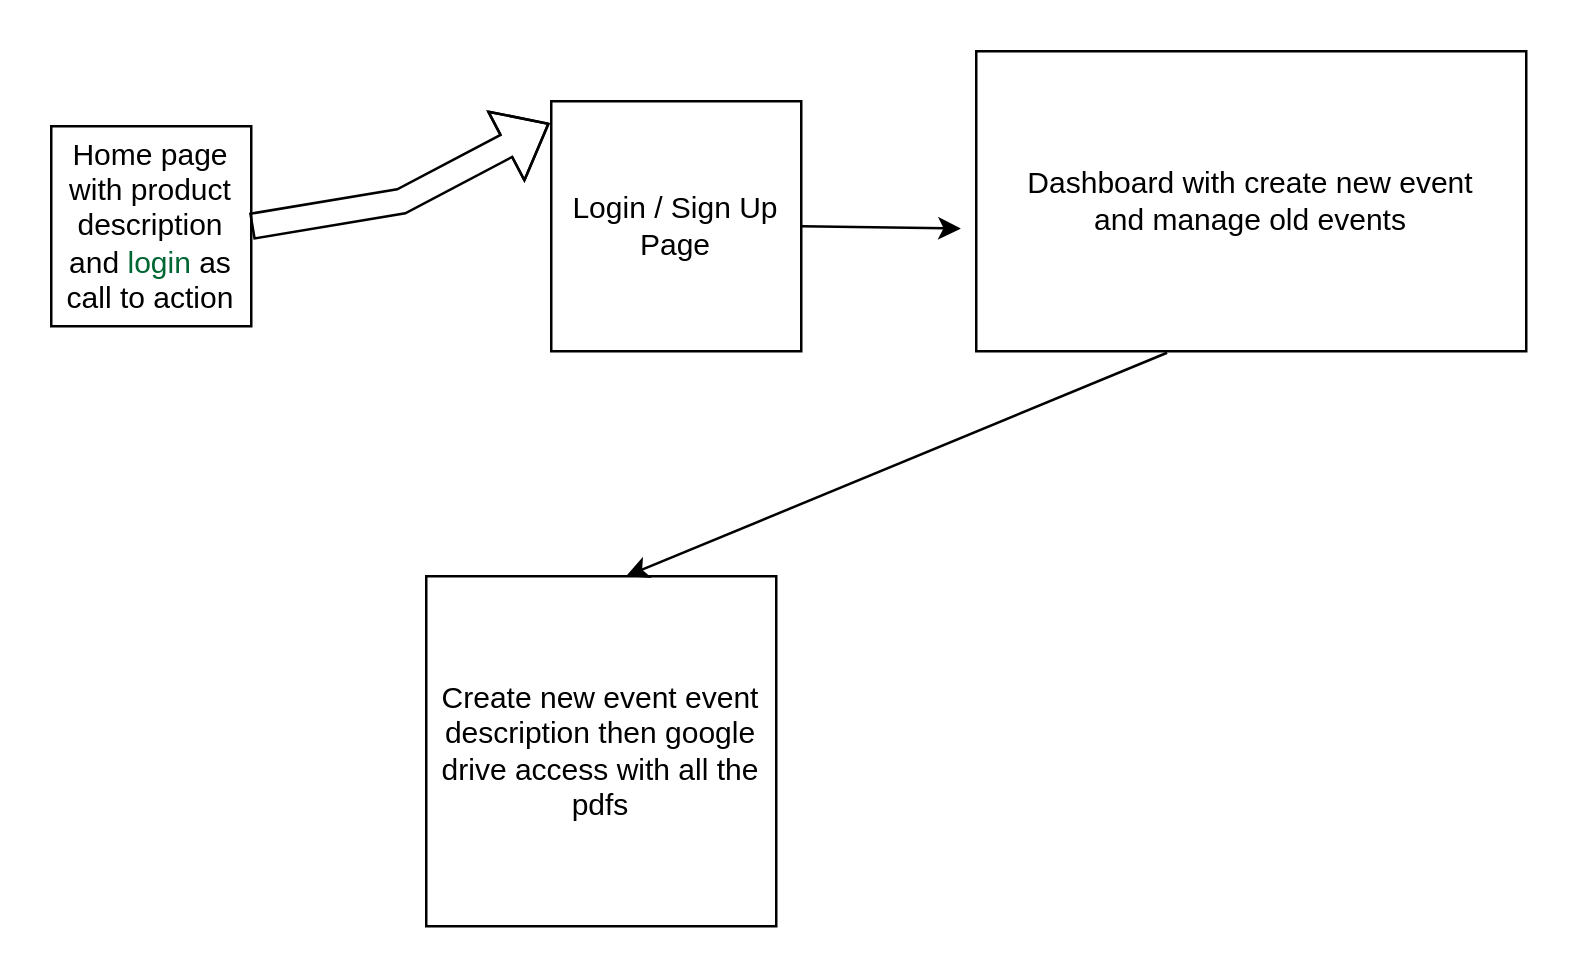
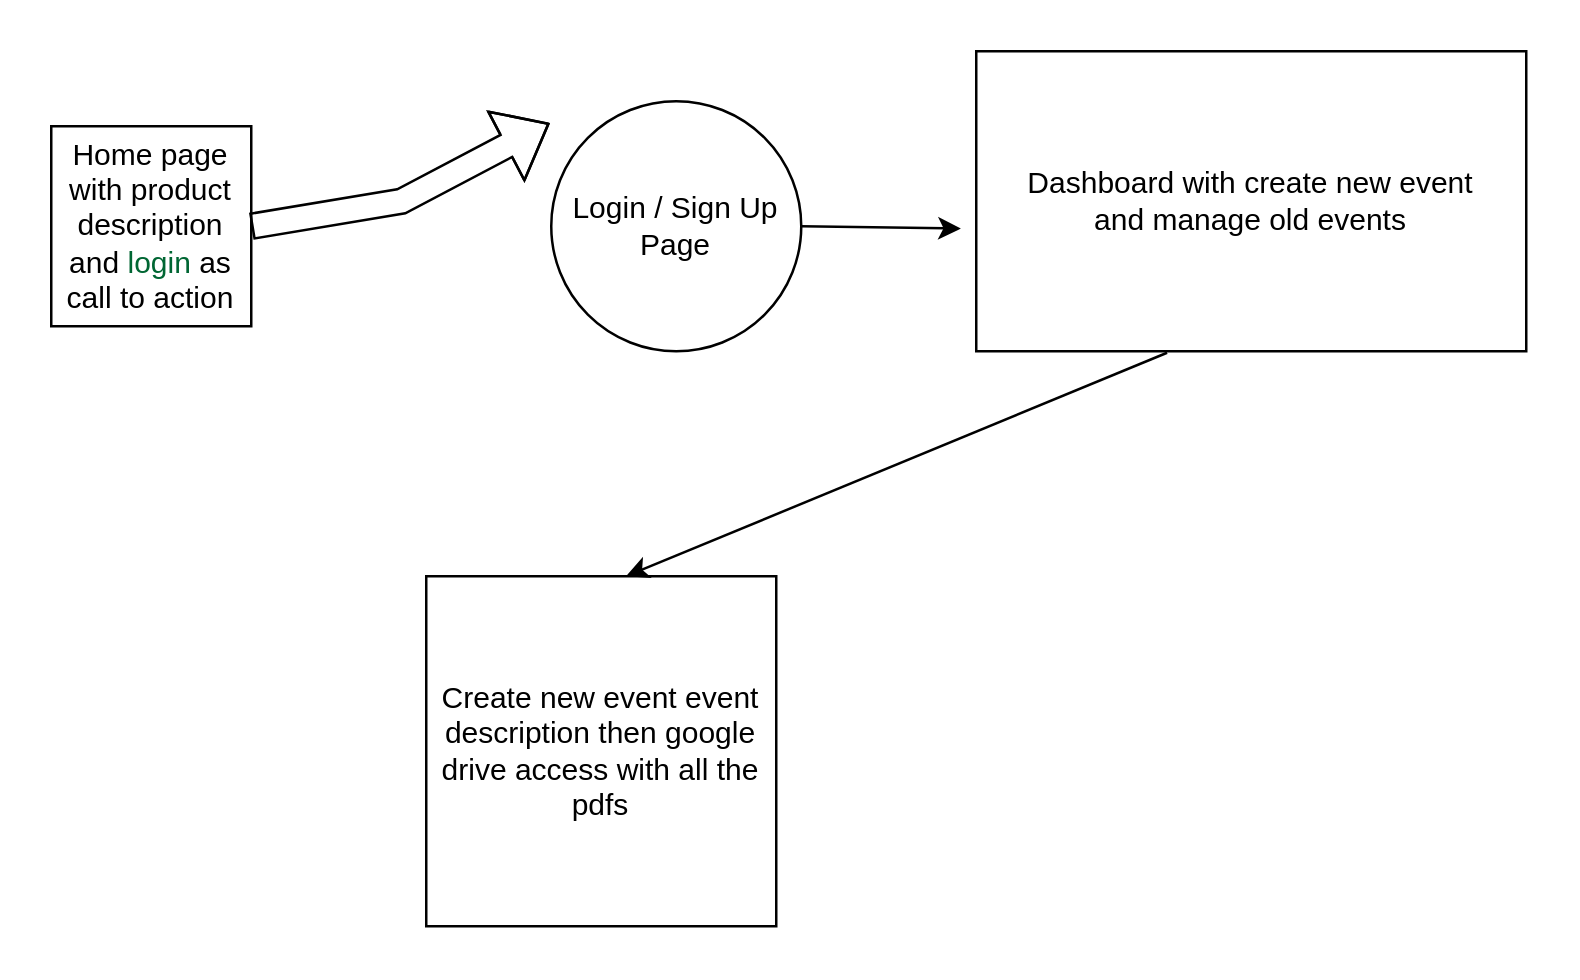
node "Login / Sign Up Page": shape rectangle -> ellipse
